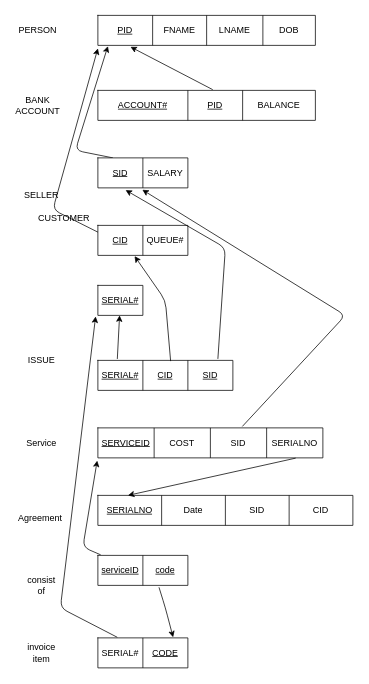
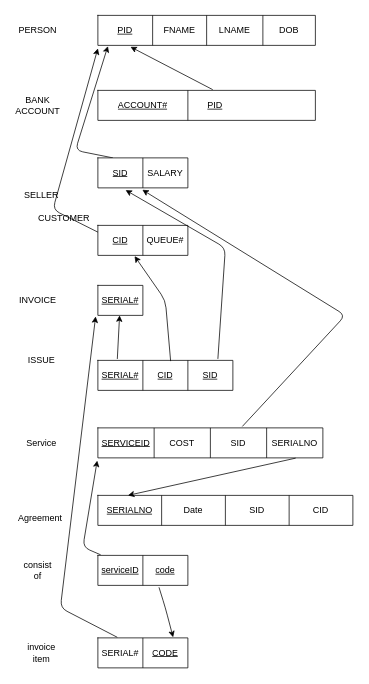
node "BALANCE": removed
node "INVOICE": added
node "consist of": moved (42, 585) -> (38, 570)
